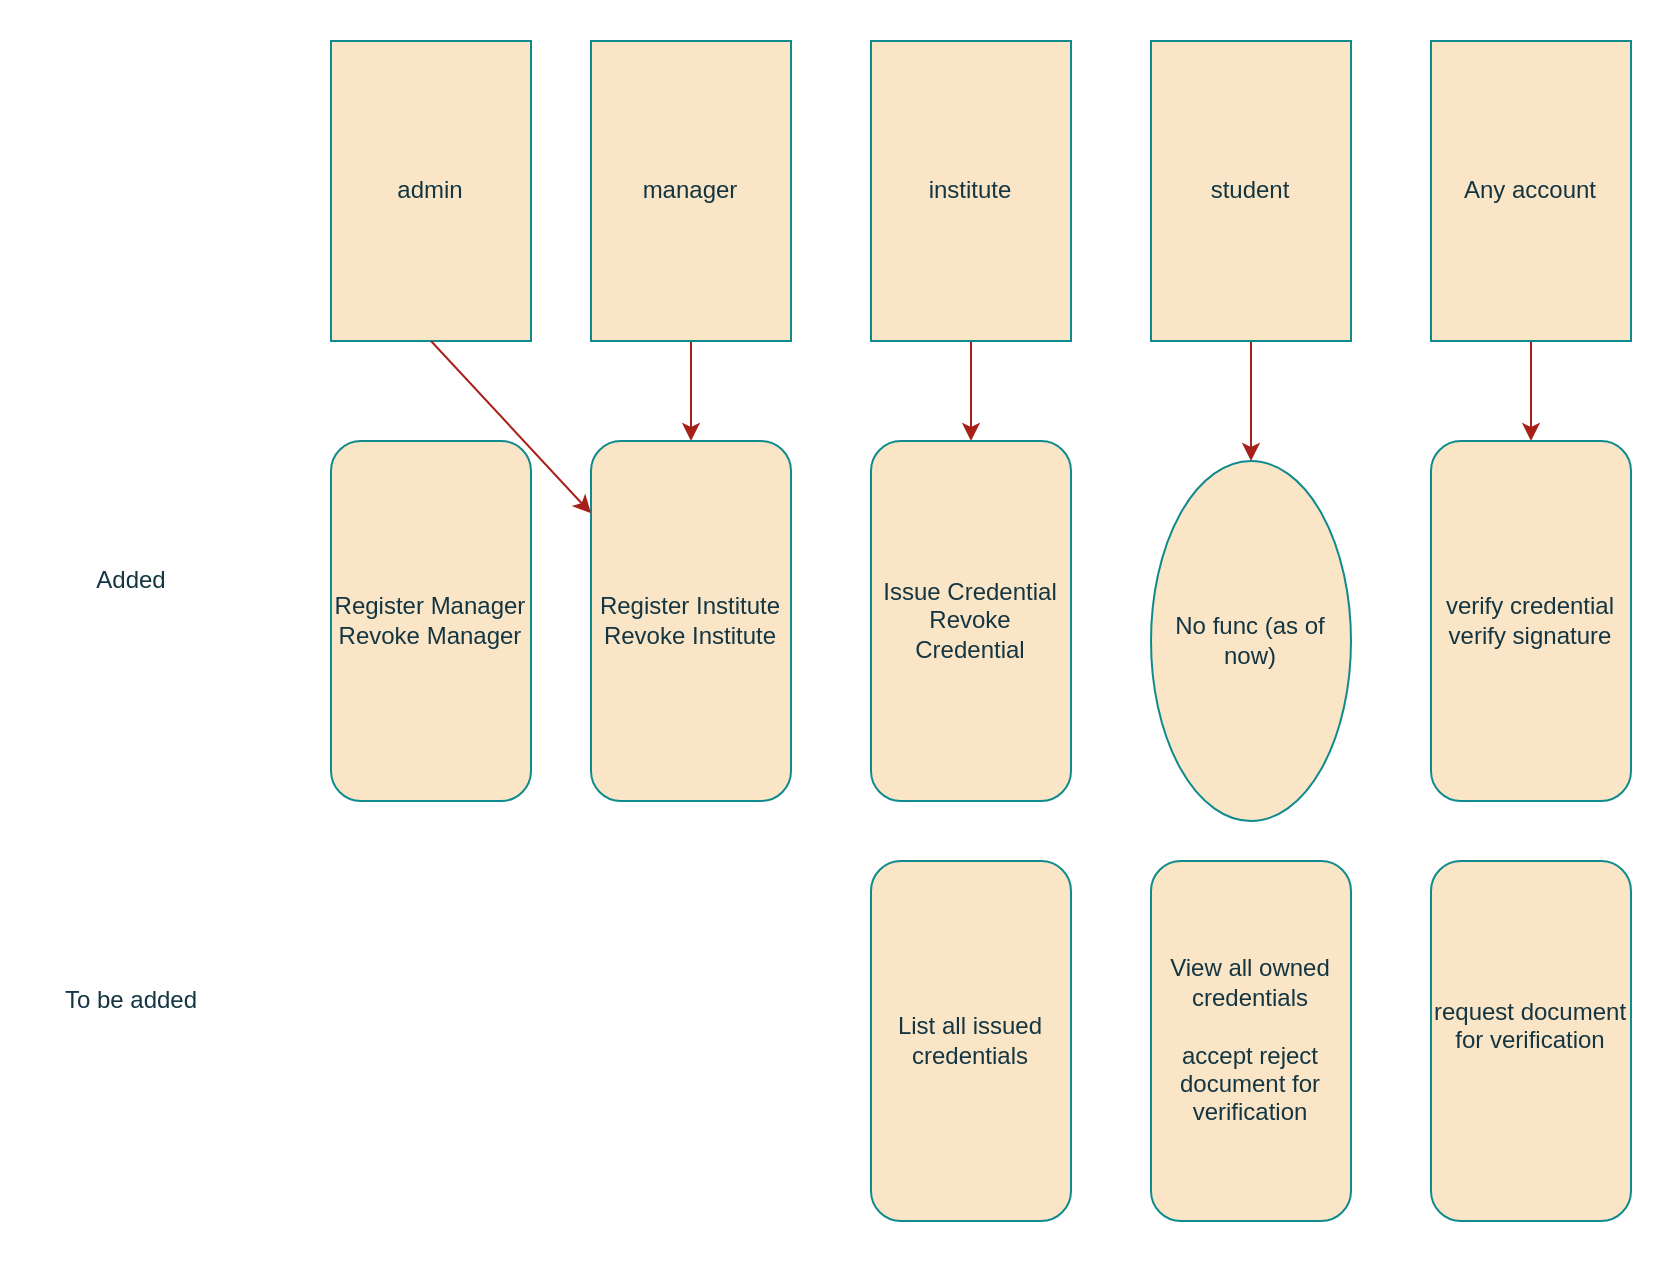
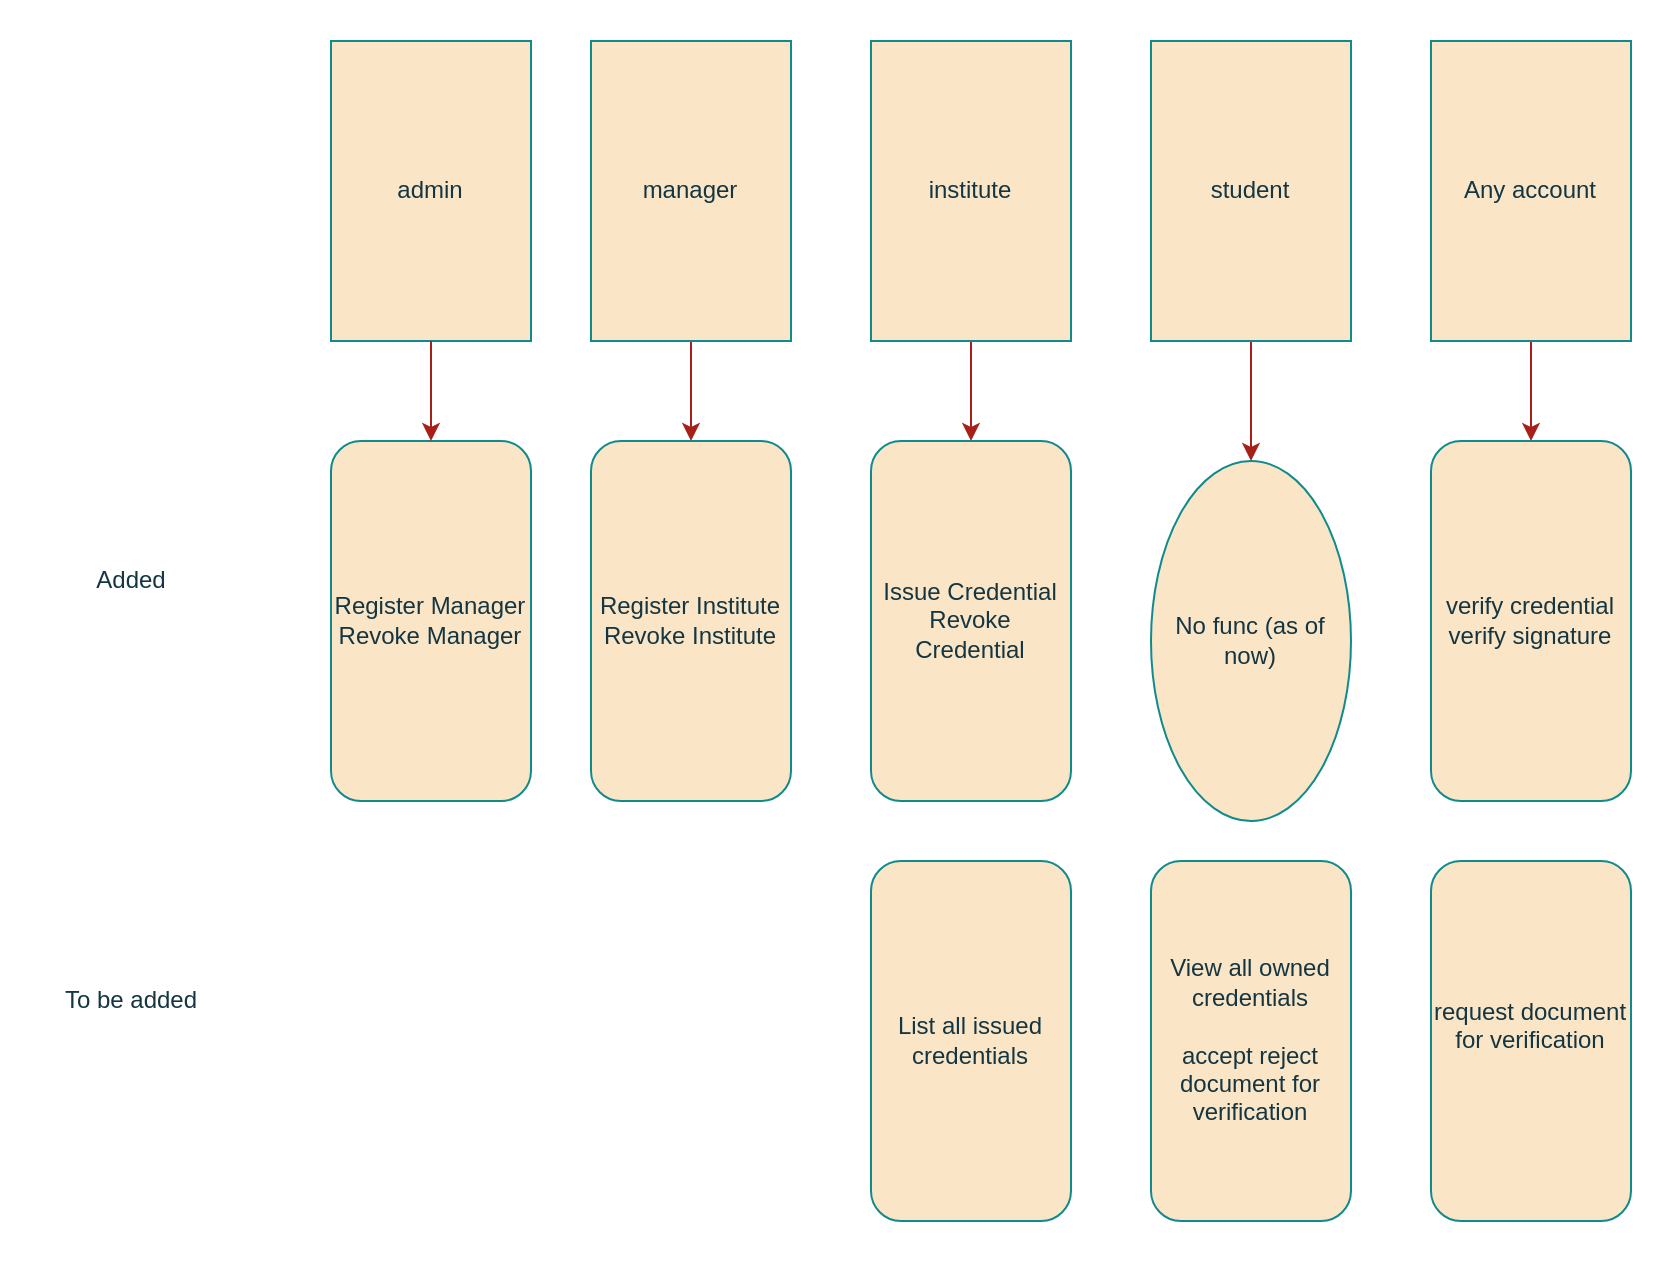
edge "admin" -> "Register Institute Revoke Institute": now "admin" -> "Register Manager Revoke Manager"
